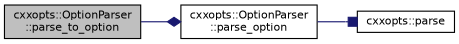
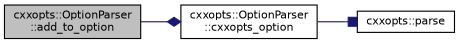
node "cxxopts::OptionParser ::parse_to_option": label "cxxopts::OptionParser ::parse_to_option" -> "cxxopts::OptionParser ::add_to_option"
node "cxxopts::OptionParser ::parse_option": label "cxxopts::OptionParser ::parse_option" -> "cxxopts::OptionParser ::cxxopts_option"
